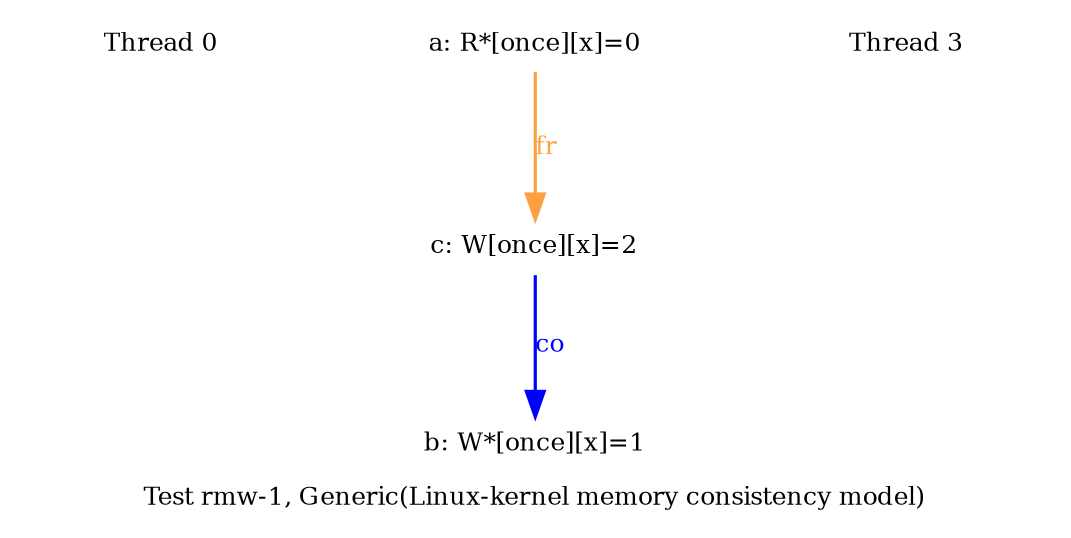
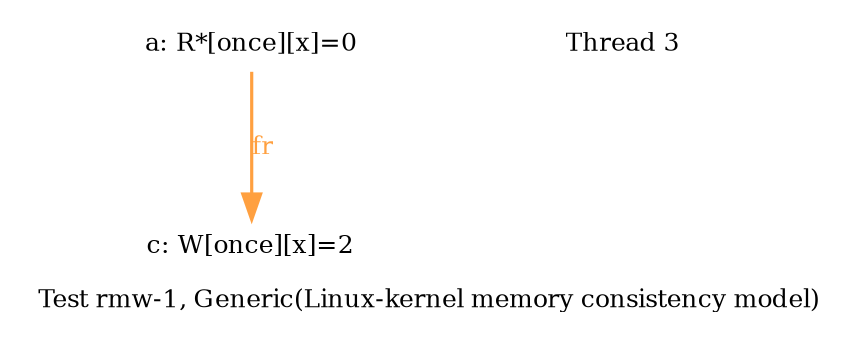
node "Thread 0": removed
node "b: W*[once][x]=1": removed
